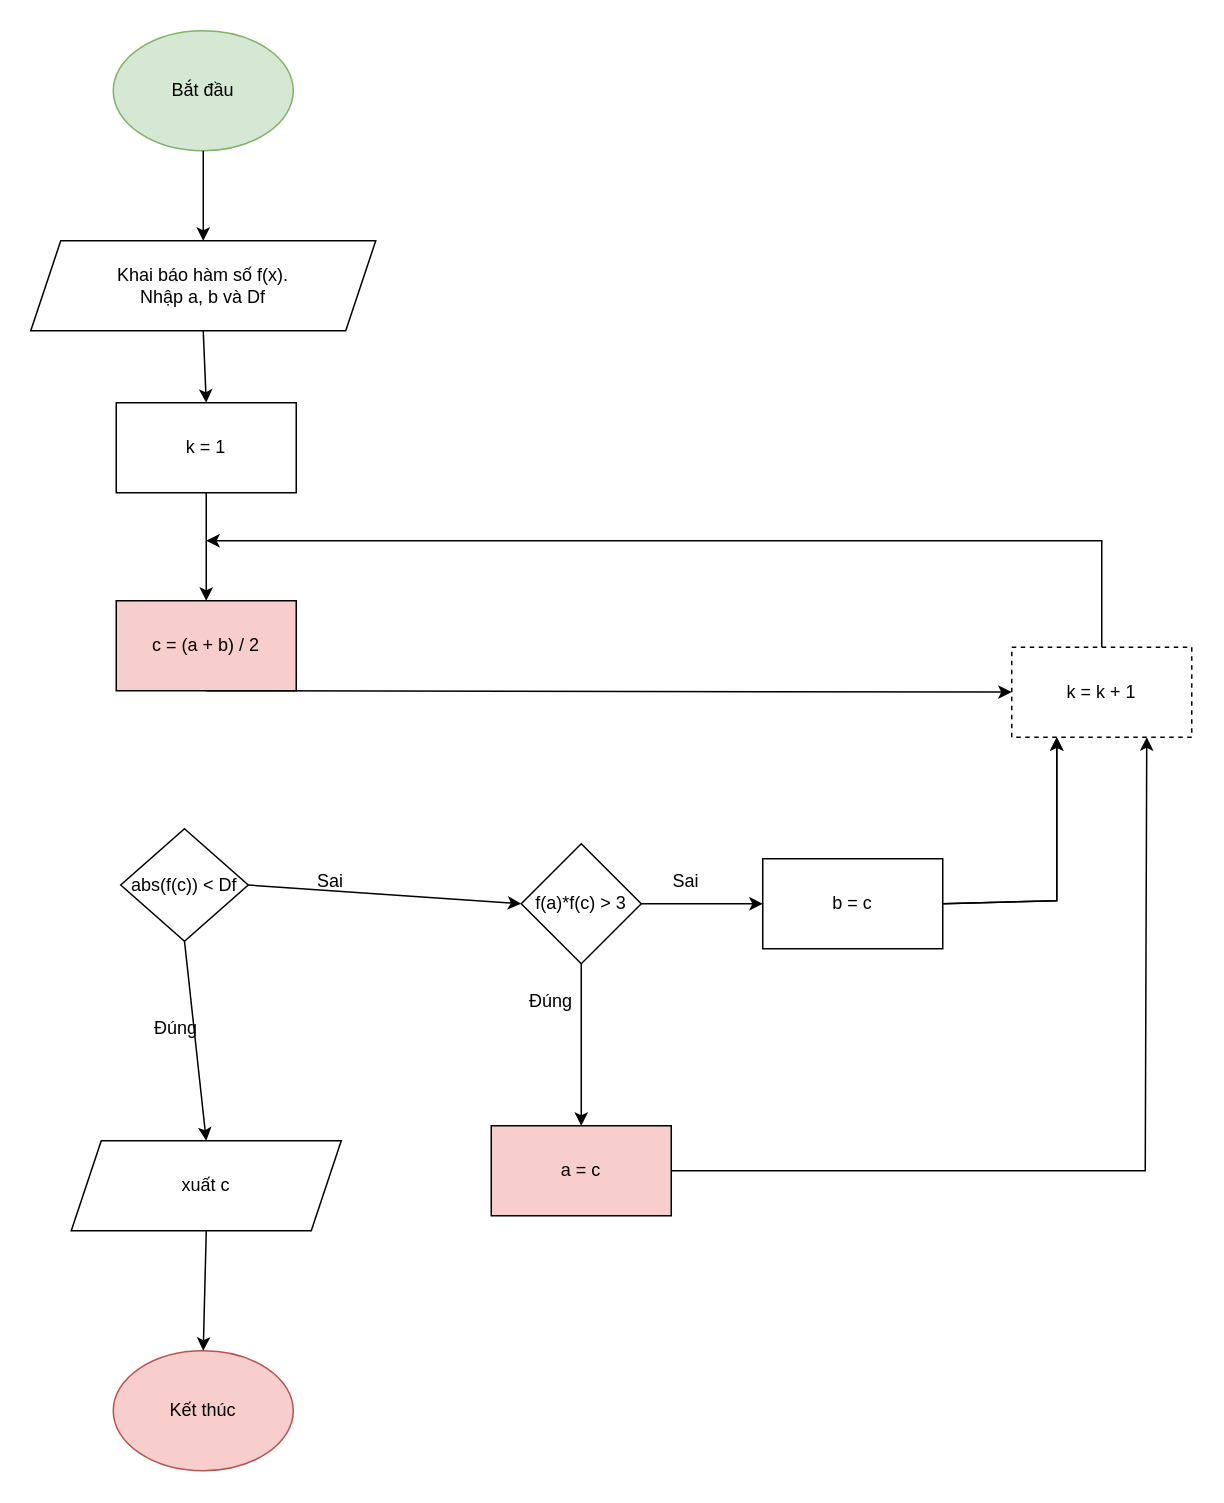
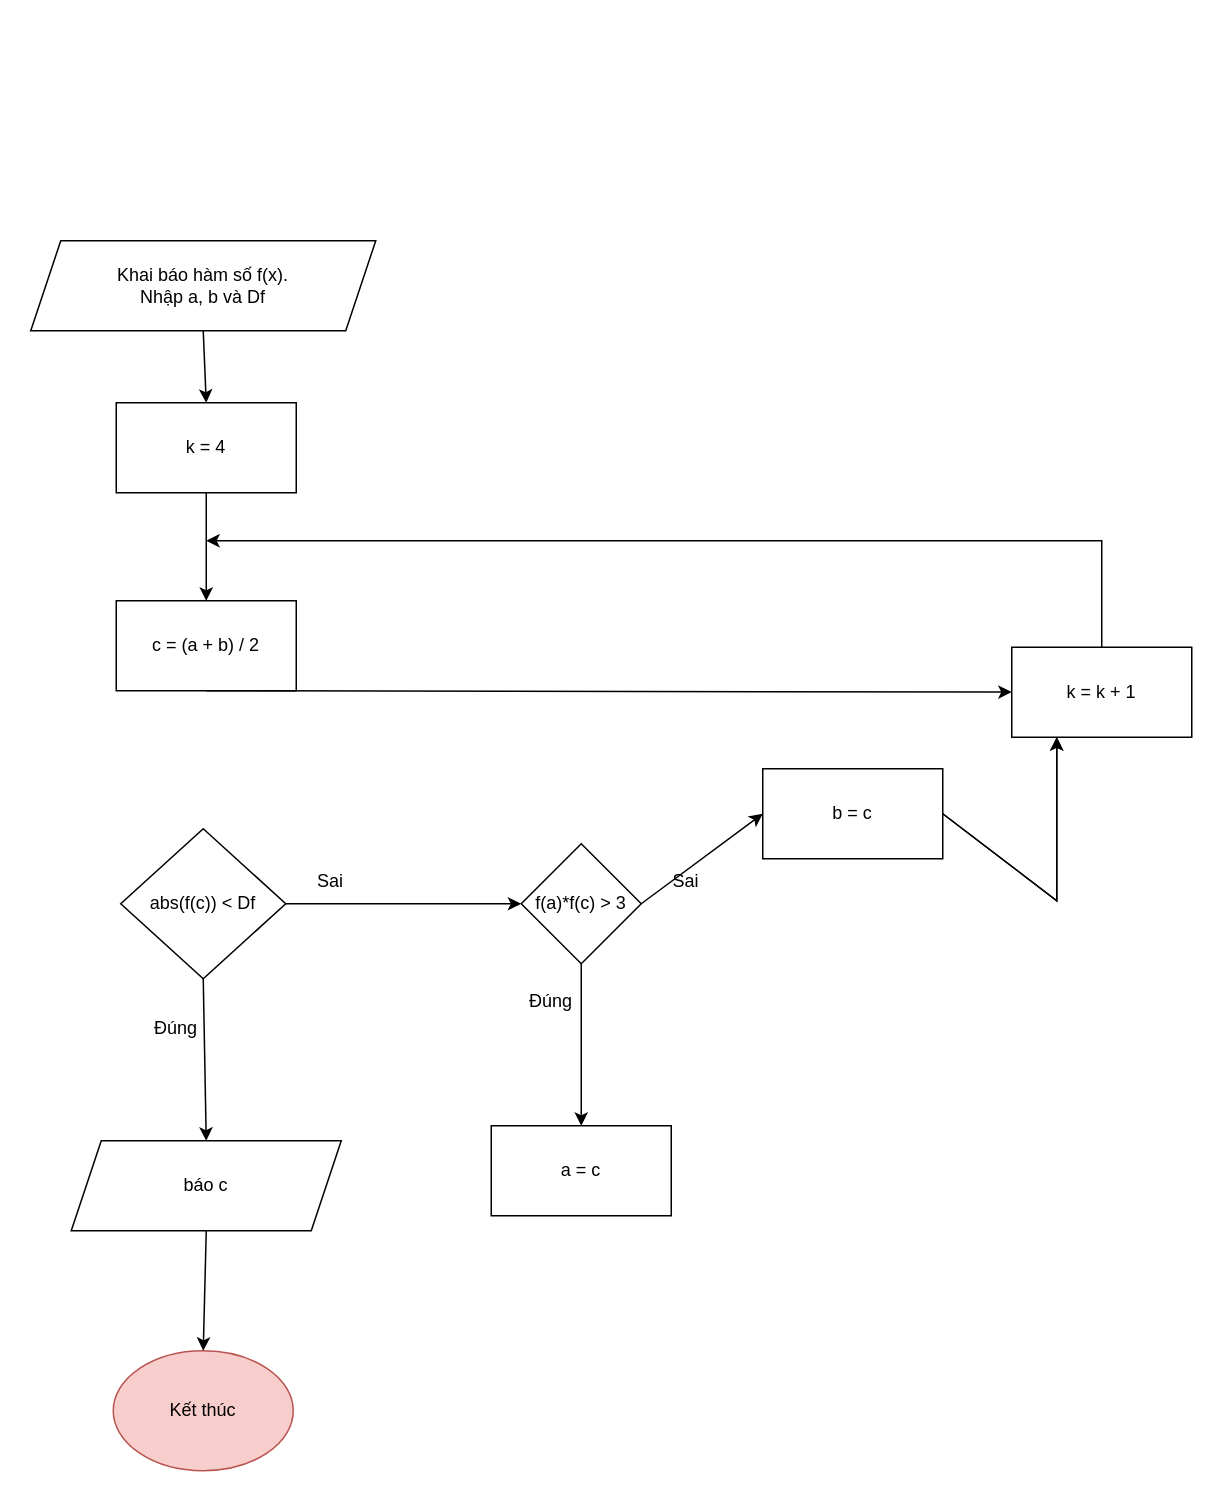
node "Bắt đầu": removed
edge "Bắt đầu" -> "Khai báo hàm số f(x). Nhập a, b và Df": removed
node "k = 1": label "k = 1" -> "k = 4"
node "c = (a + b) / 2": fillcolor #f8cecc -> #ffffff
node "k = k + 1": style dashed -> solid
node "abs(f(c)) < Df": size 128x113 -> 165x150
node "b = c": moved (853, 904) -> (853, 814)
node "a = c": fillcolor #f8cecc -> #ffffff
edge "a = c" -> "k = k + 1": removed
node "xuất c": label "xuất c" -> "báo c"
